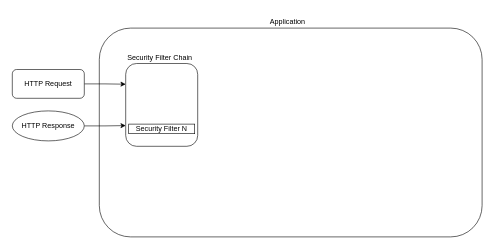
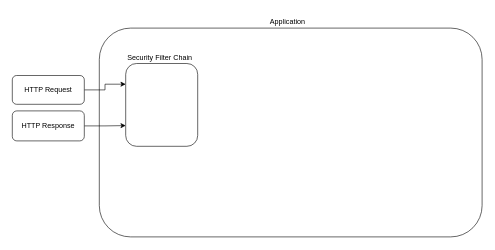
node "HTTP Request": moved (48, 84) -> (48, 90)
node "HTTP Response": shape ellipse -> rounded rectangle
node "Security Filter N": removed
